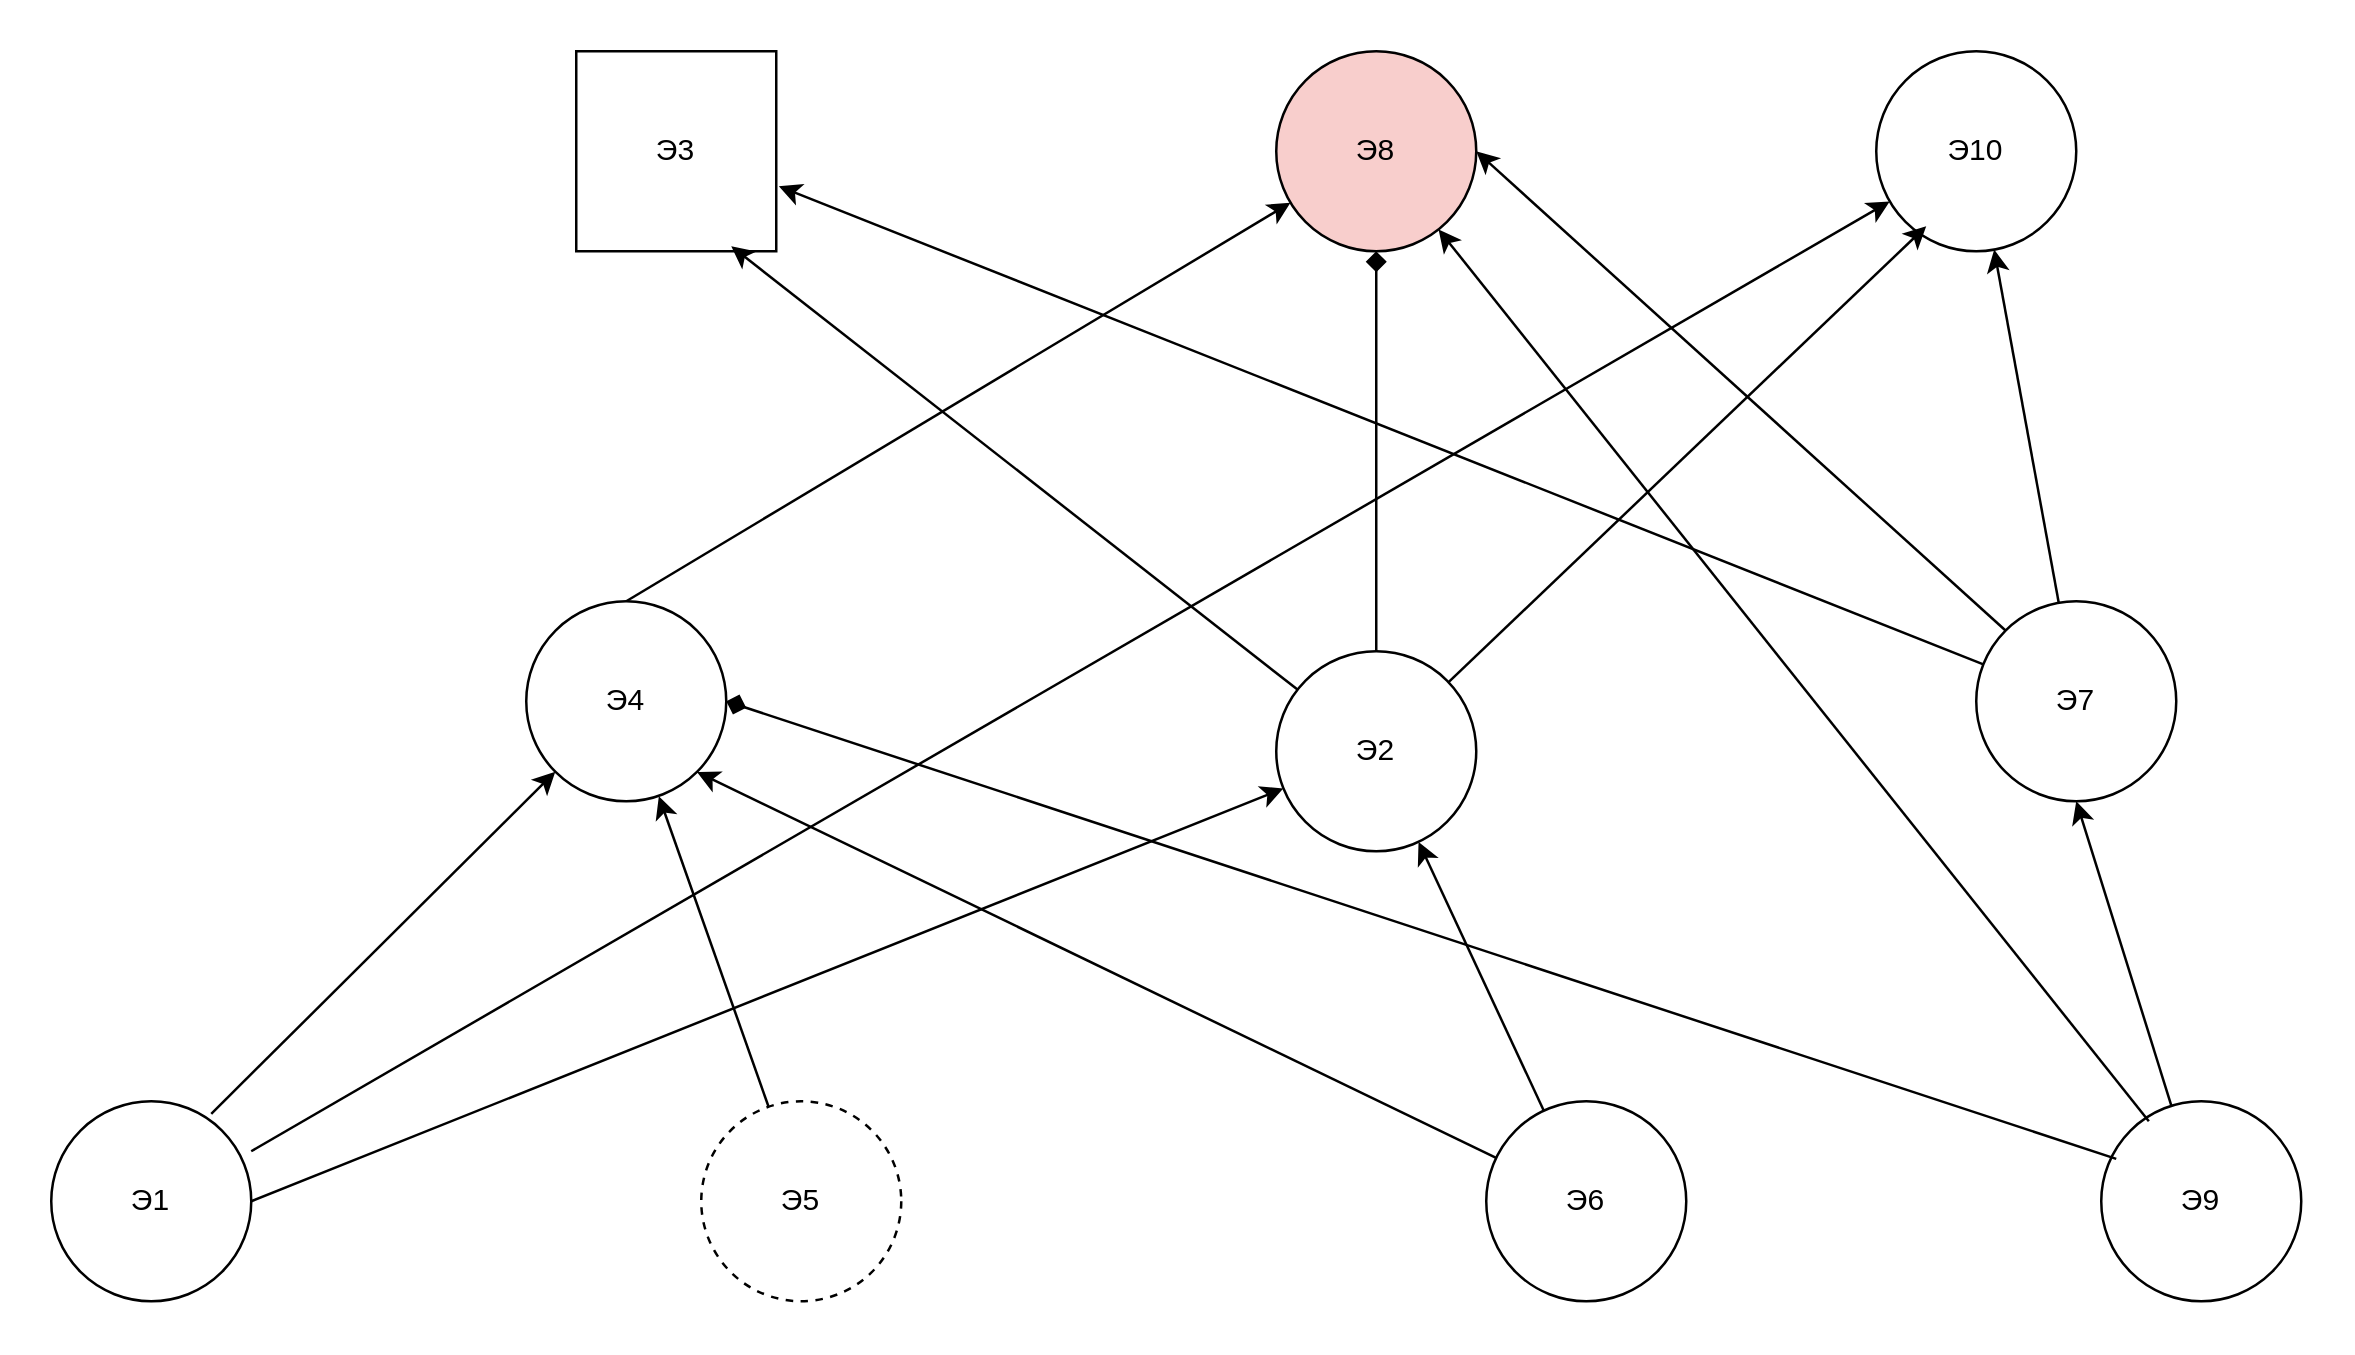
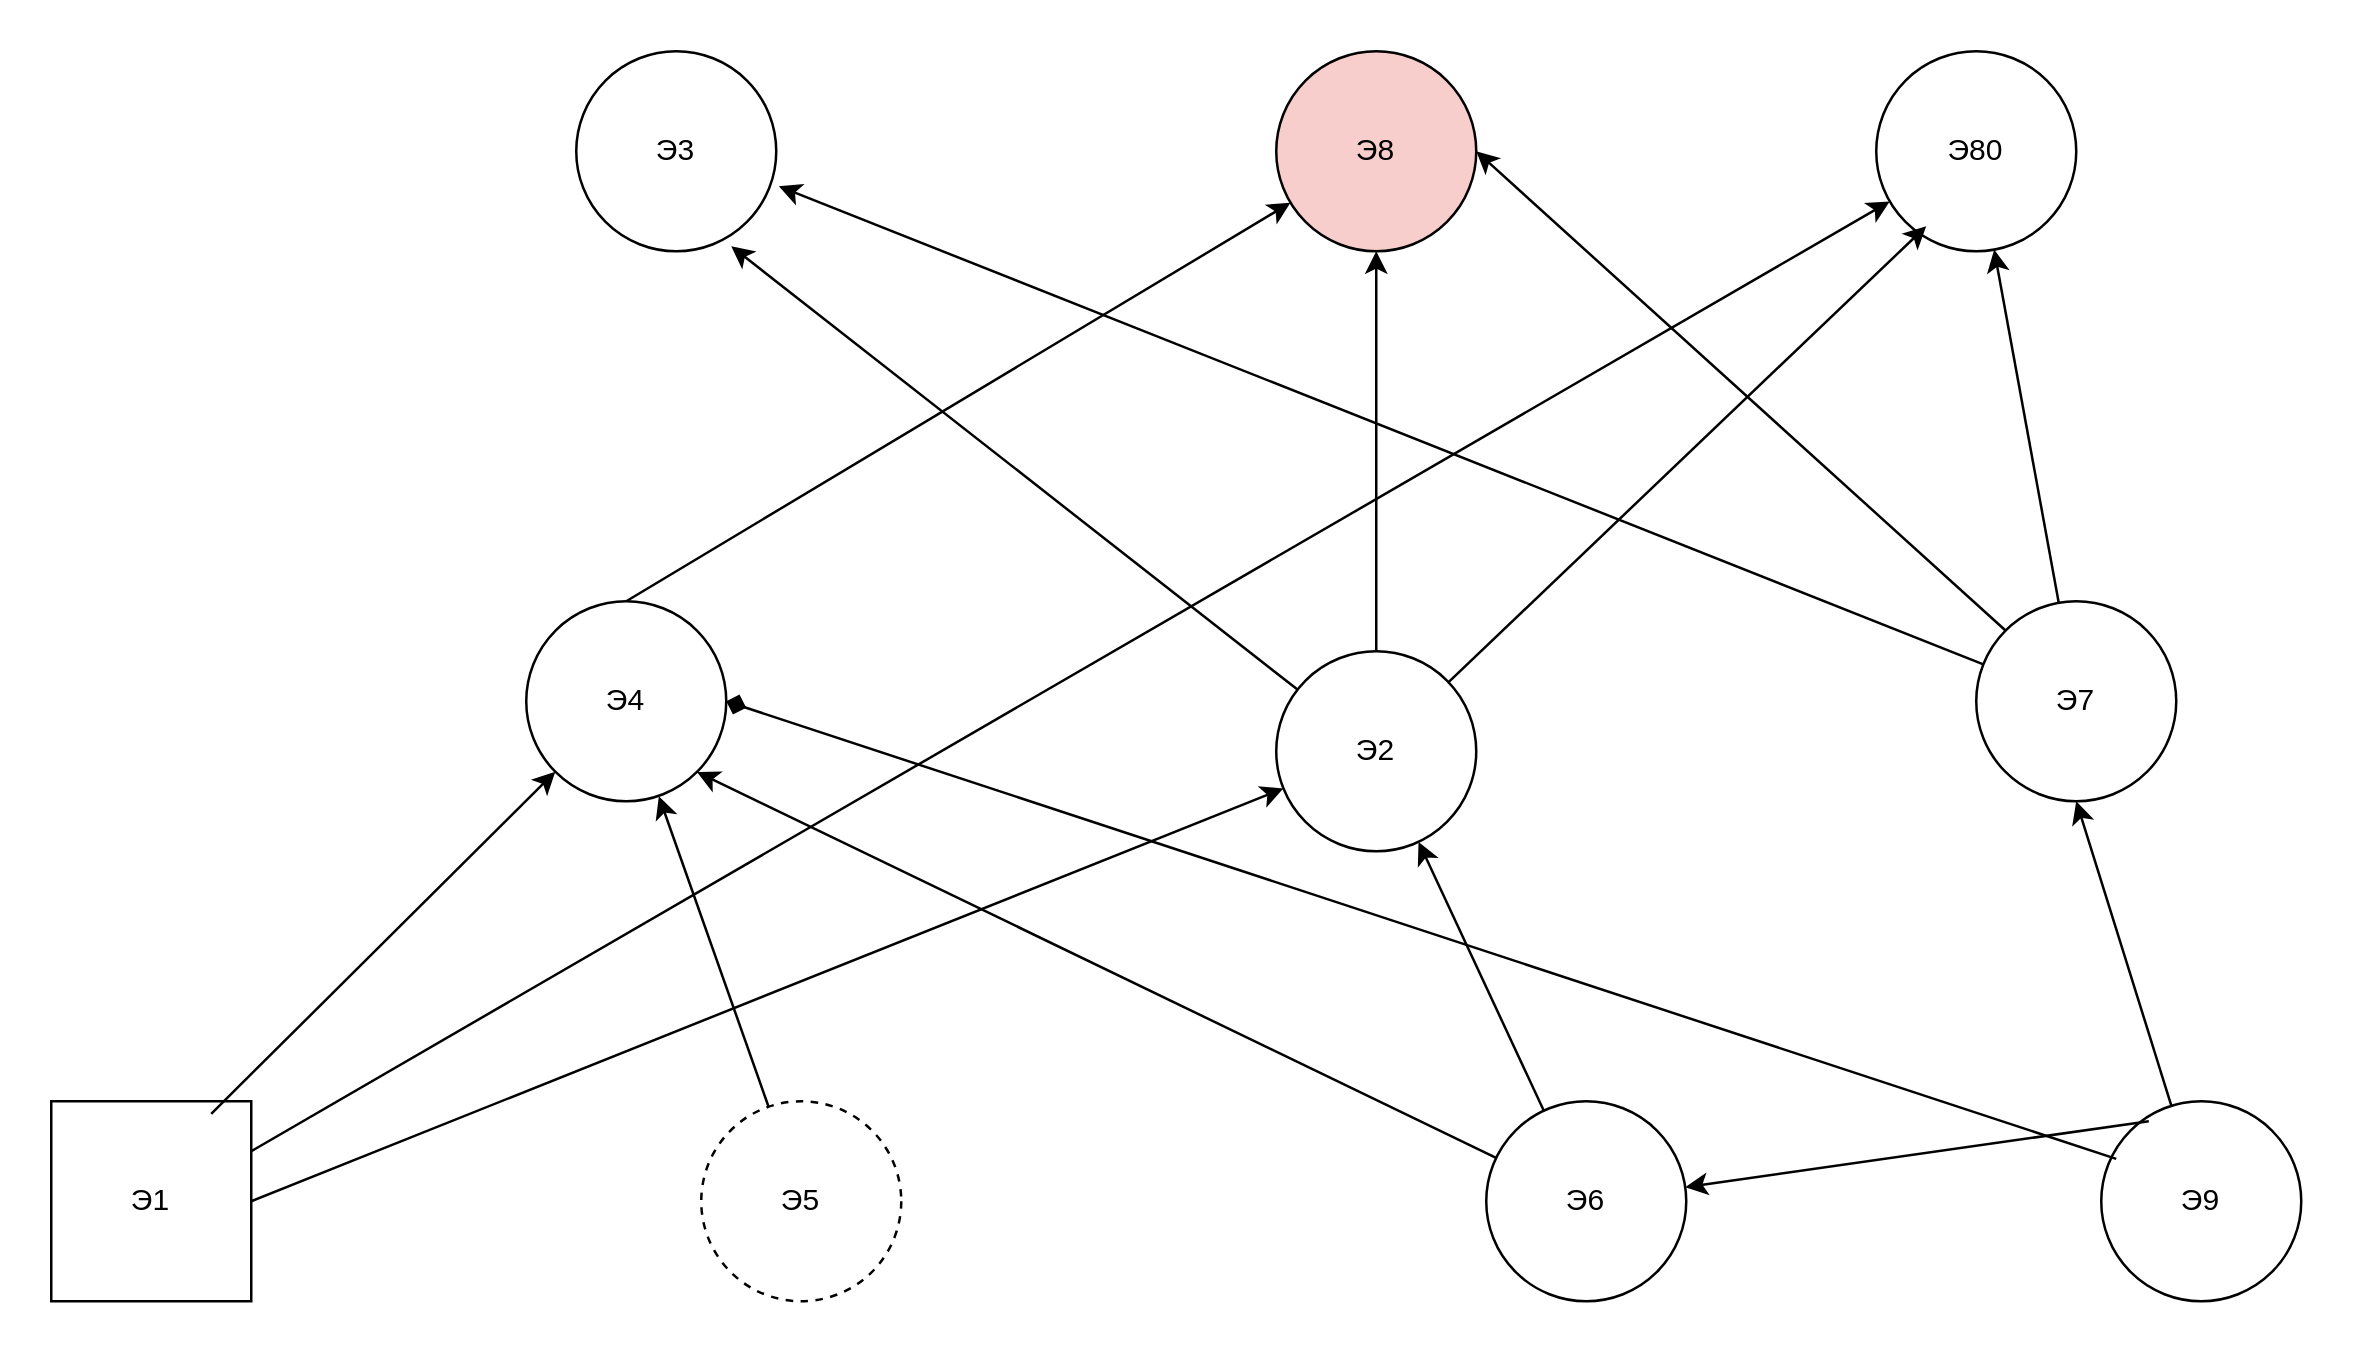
node "Э3": shape rectangle -> ellipse
node "Э10": label "Э10" -> "Э80"
edge "Э2" -> "Э8": arrowhead diamond -> classic
edge "Э9" -> "Э8": now "Э9" -> "Э6"
node "Э1": shape ellipse -> rectangle
